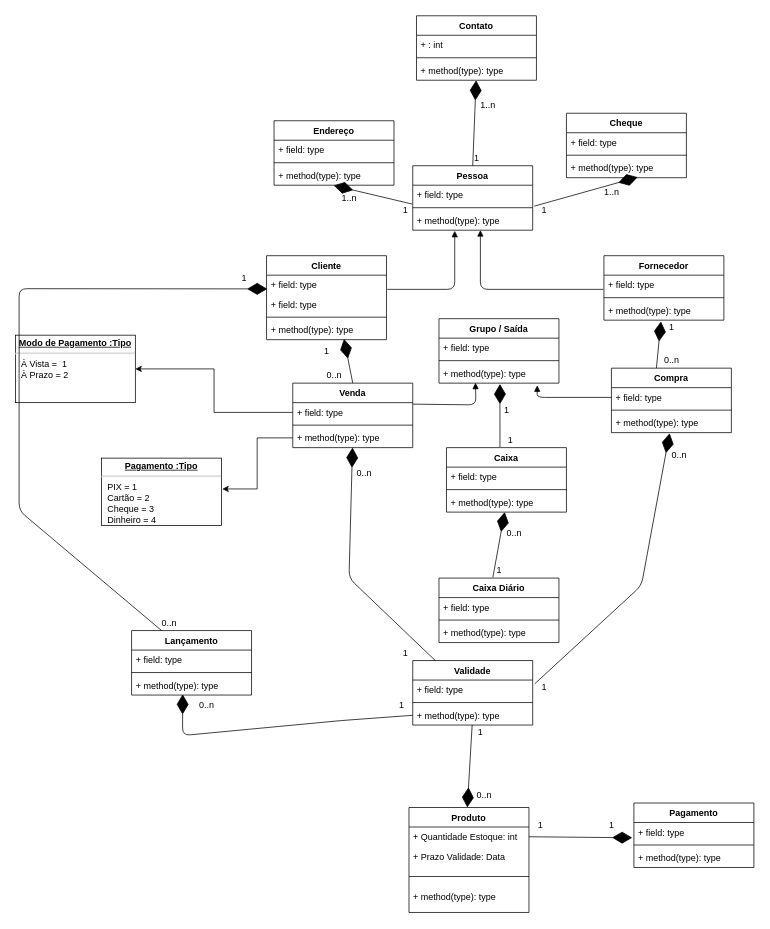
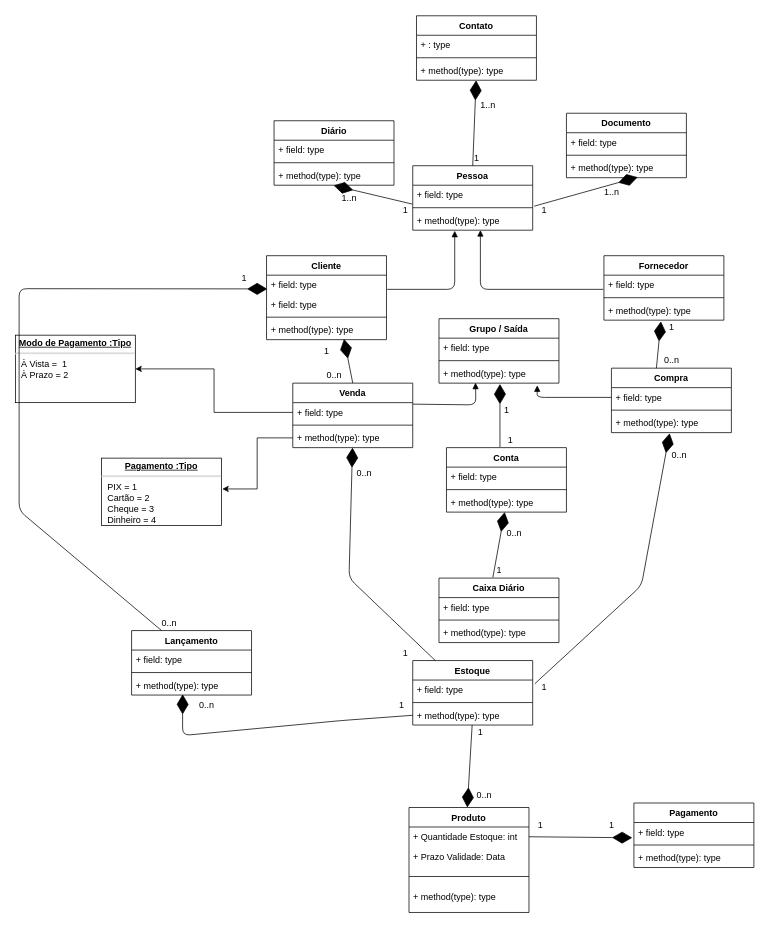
node "+ : int": label "+ : int" -> "+ : type"
node "Cheque": label "Cheque" -> "Documento"
node "Endereço": label "Endereço" -> "Diário"
node "Caixa": label "Caixa" -> "Conta"
node "Validade": label "Validade" -> "Estoque"
